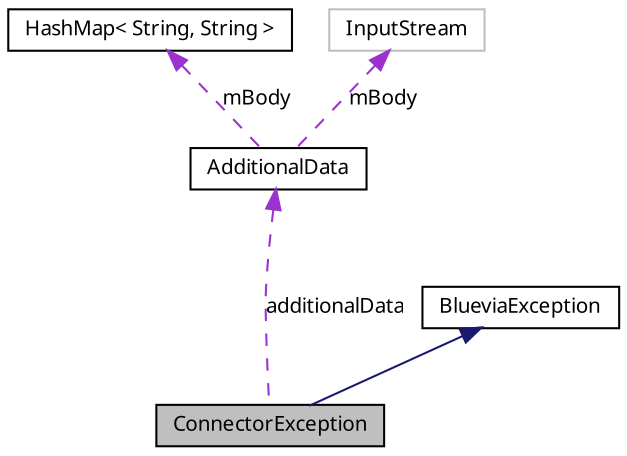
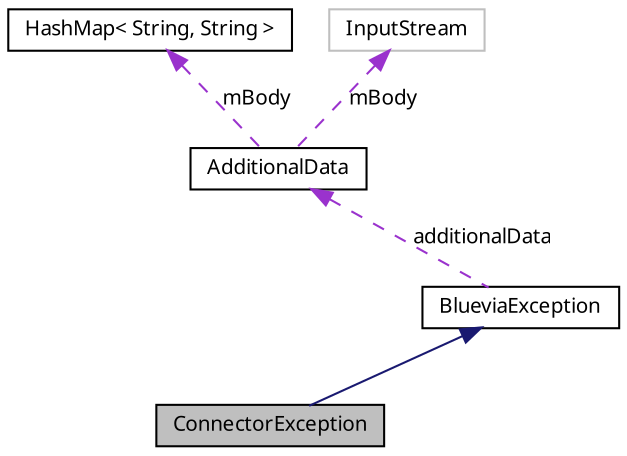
edge "ConnectorException" -> "AdditionalData": now "BlueviaException" -> "AdditionalData"
